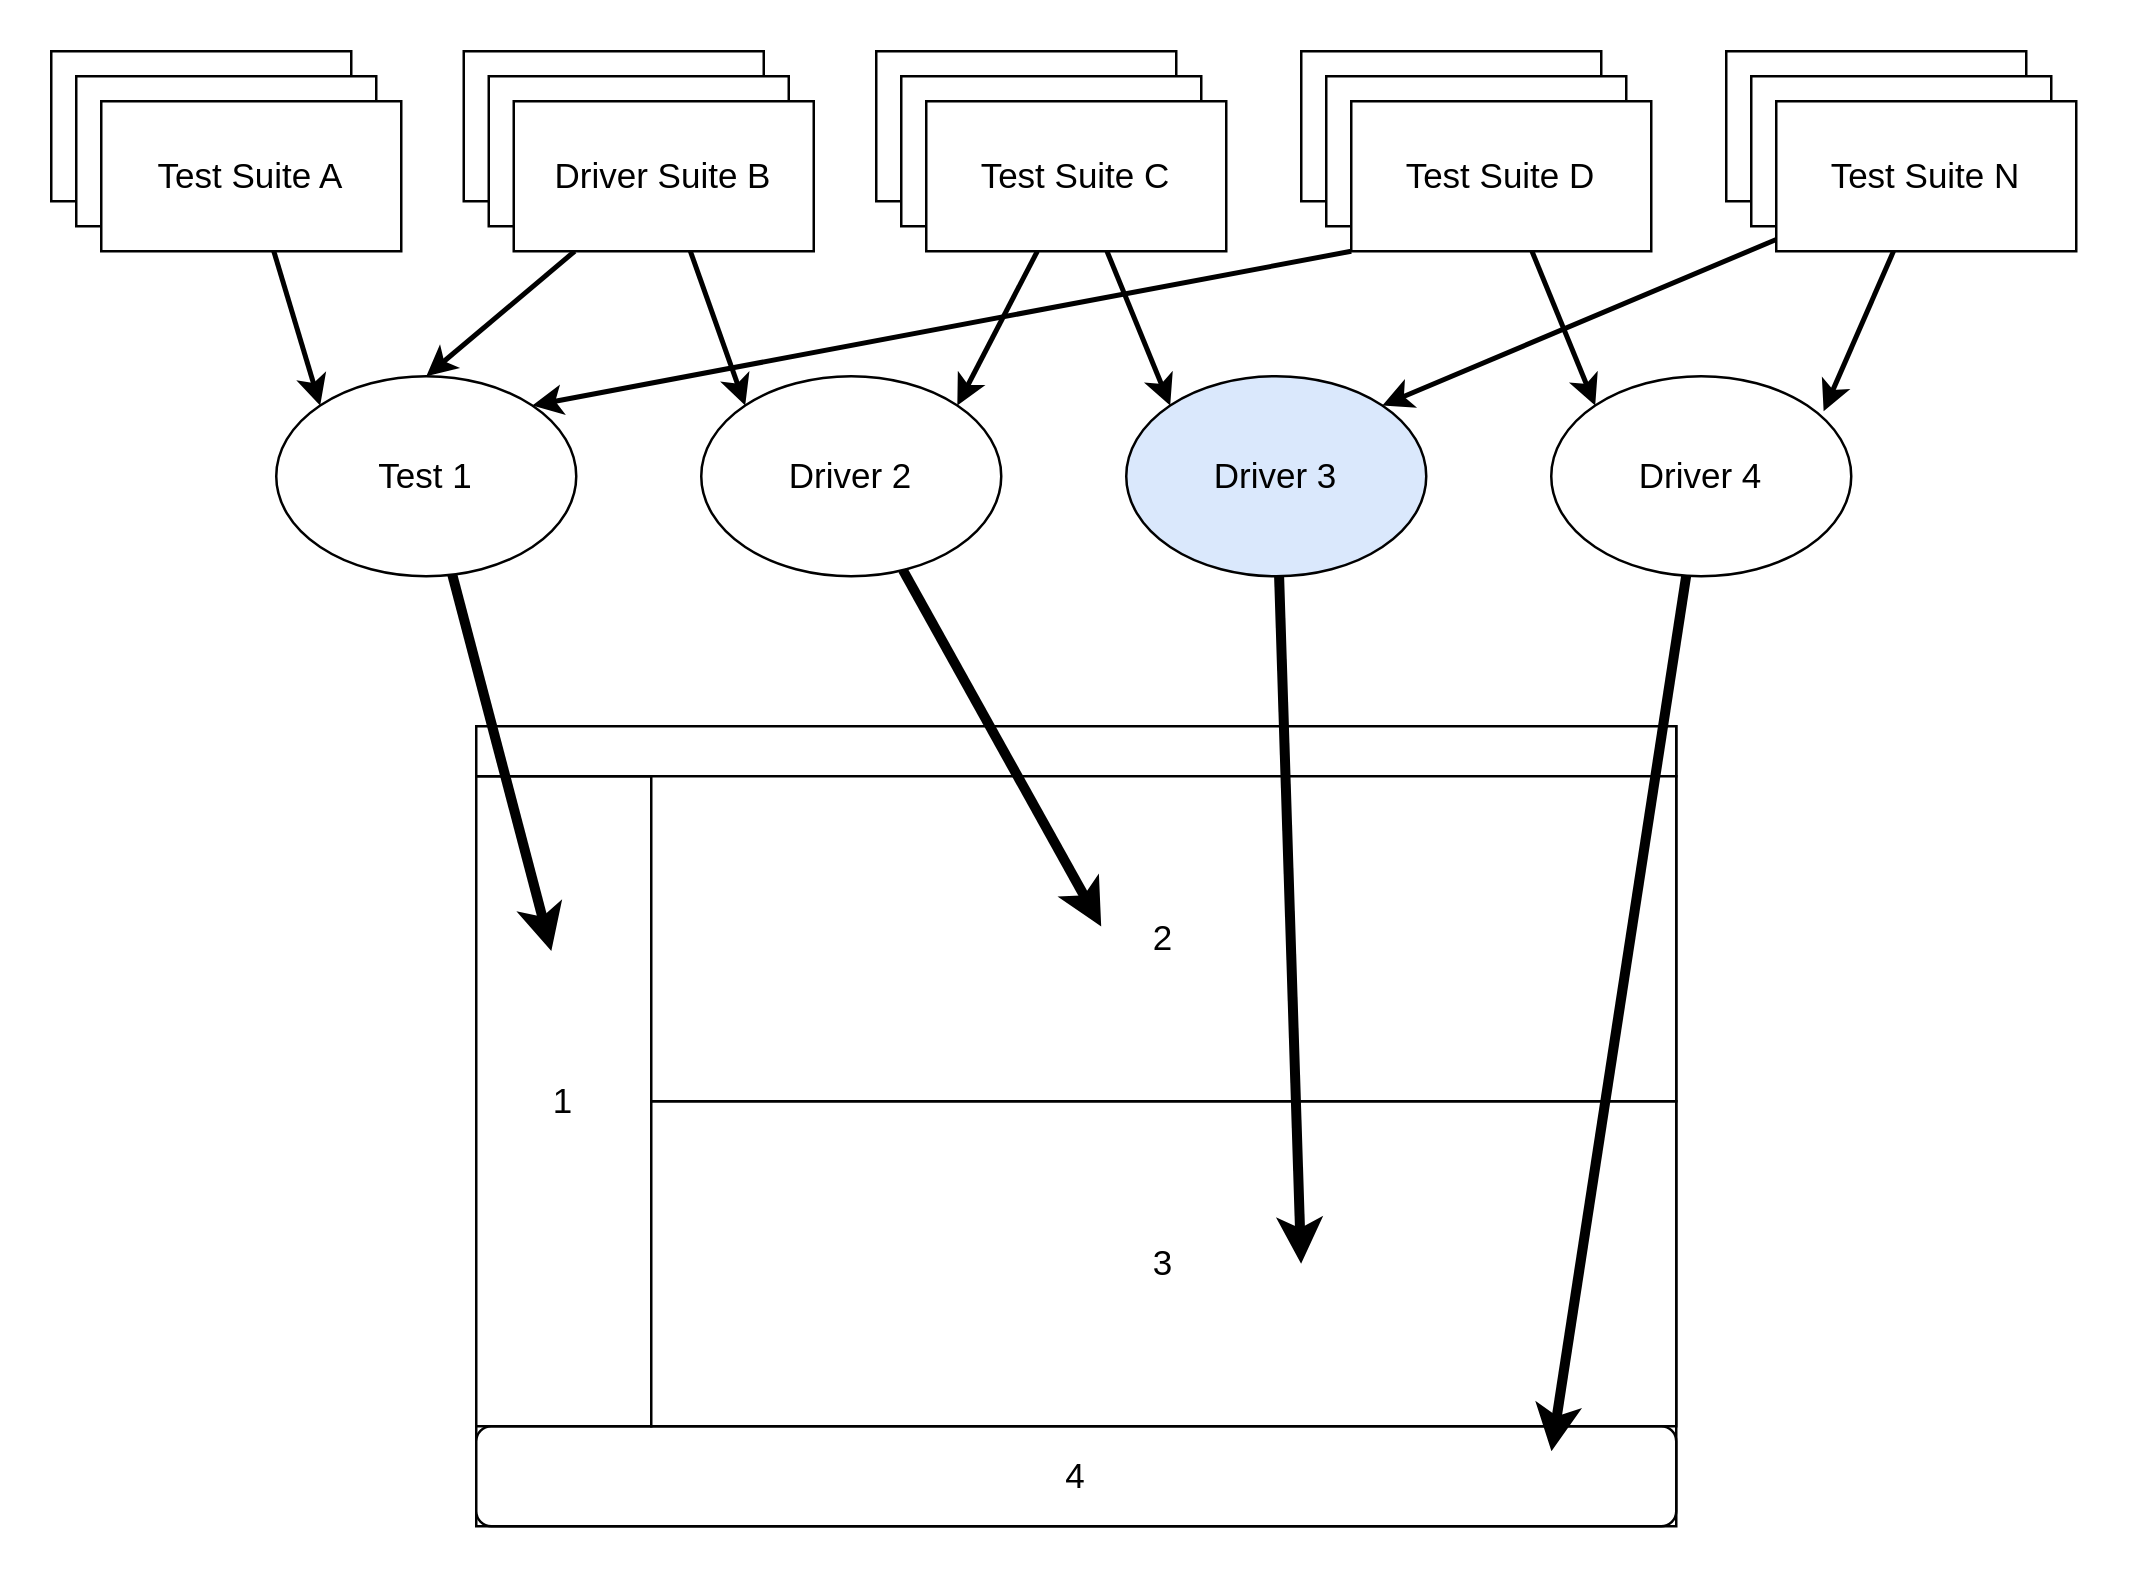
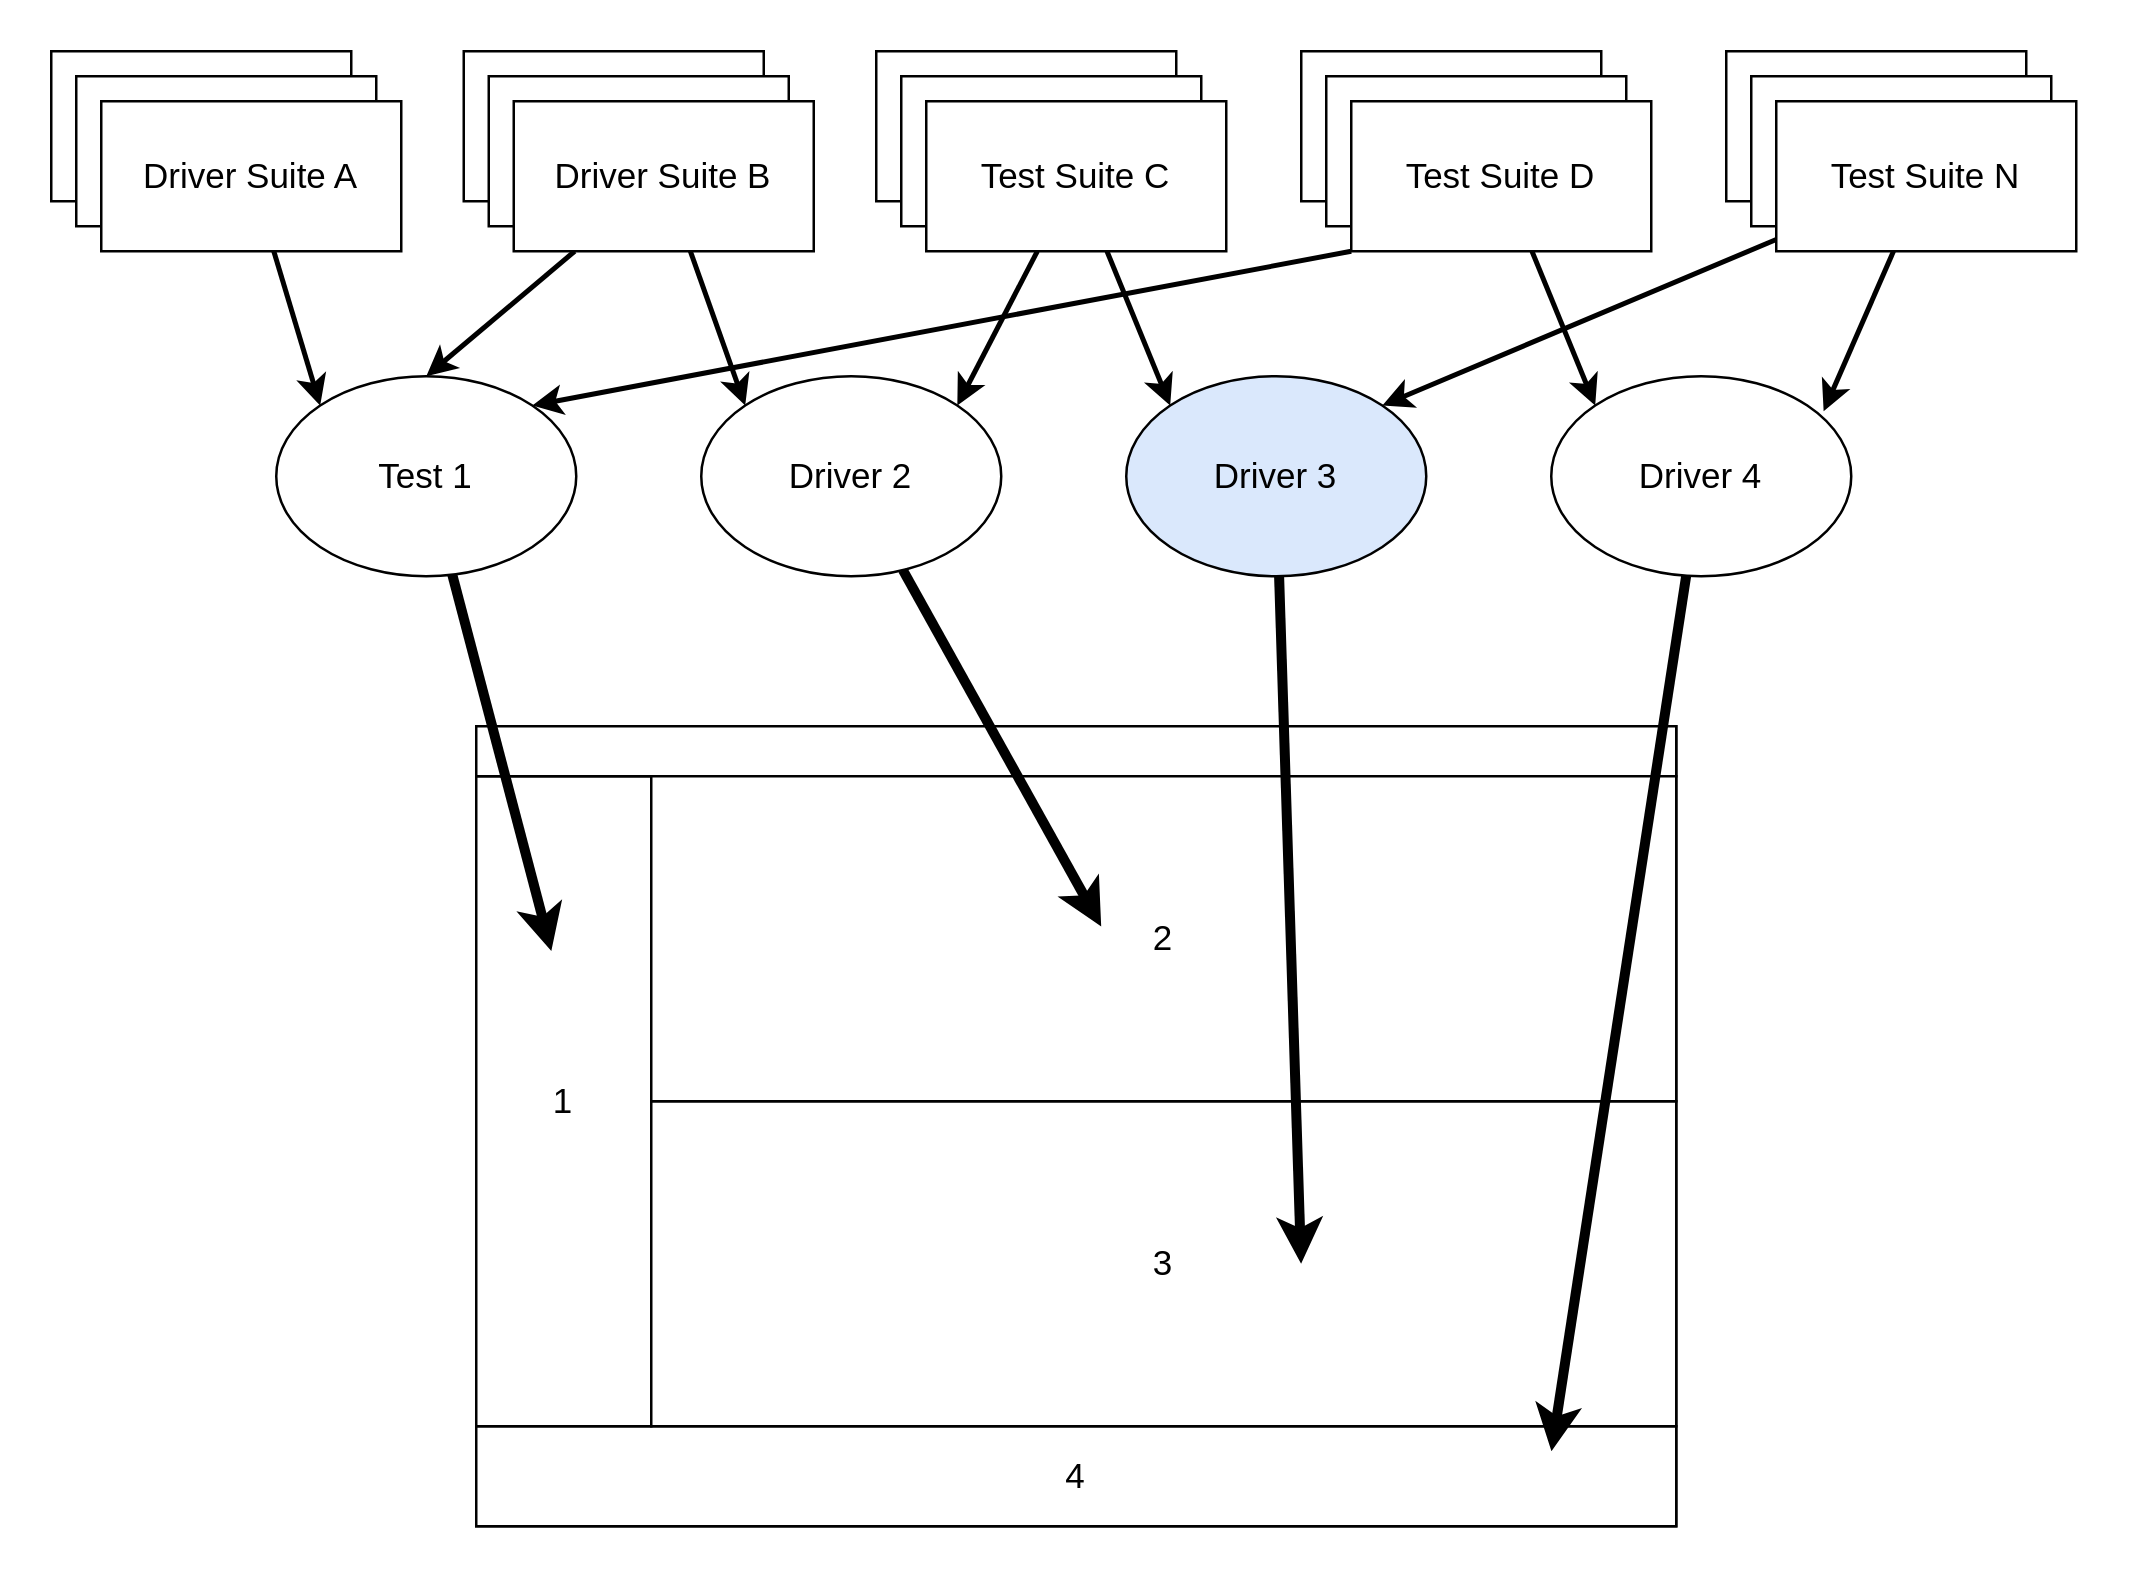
node "Test Suite A": label "Test Suite A" -> "Driver Suite A"
node "4": shape rounded rectangle -> rectangle
